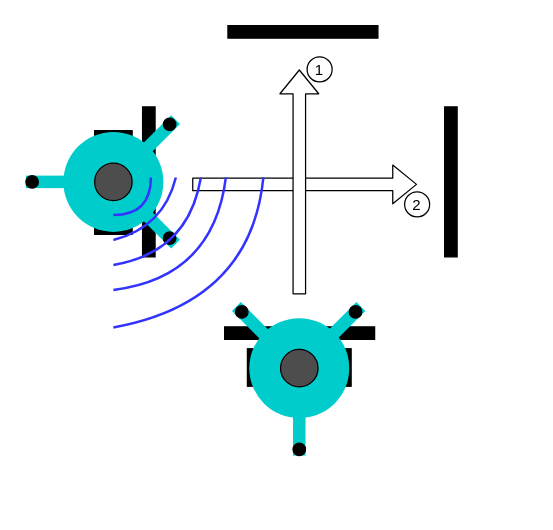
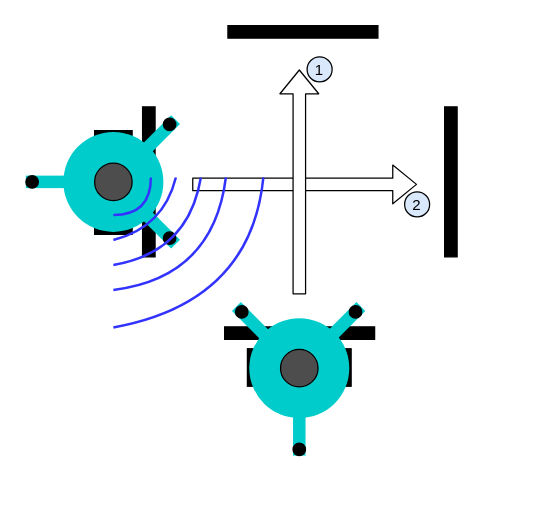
node "1": fillcolor #ffffff -> #dae8fc
node "2": fillcolor #ffffff -> #dae8fc
